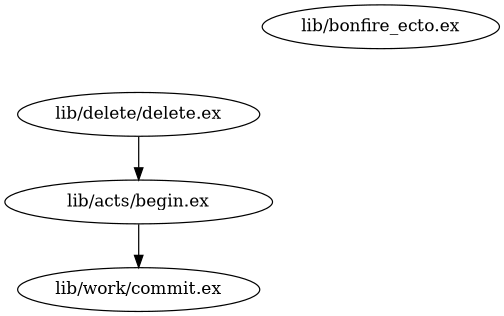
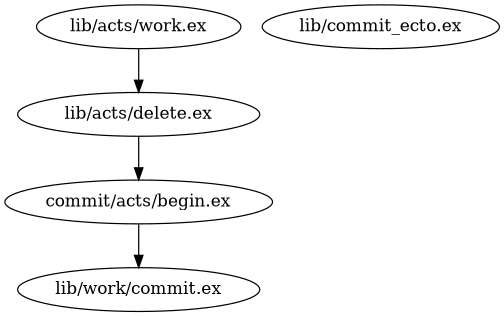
node "lib/acts/work.ex": added
node "lib/bonfire_ecto.ex": label "lib/bonfire_ecto.ex" -> "lib/commit_ecto.ex"
node "lib/delete/delete.ex": label "lib/delete/delete.ex" -> "lib/acts/delete.ex"
node "lib/acts/begin.ex": label "lib/acts/begin.ex" -> "commit/acts/begin.ex"
